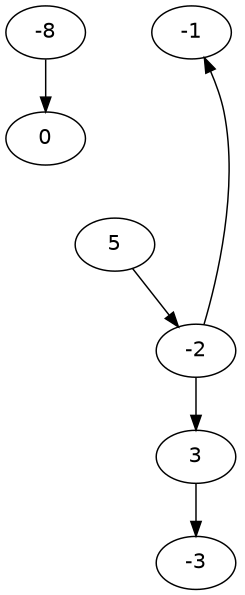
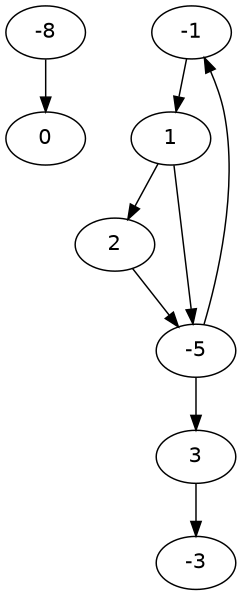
node "1": added
node "5": label "5" -> "2"
node "-2": label "-2" -> "-5"
